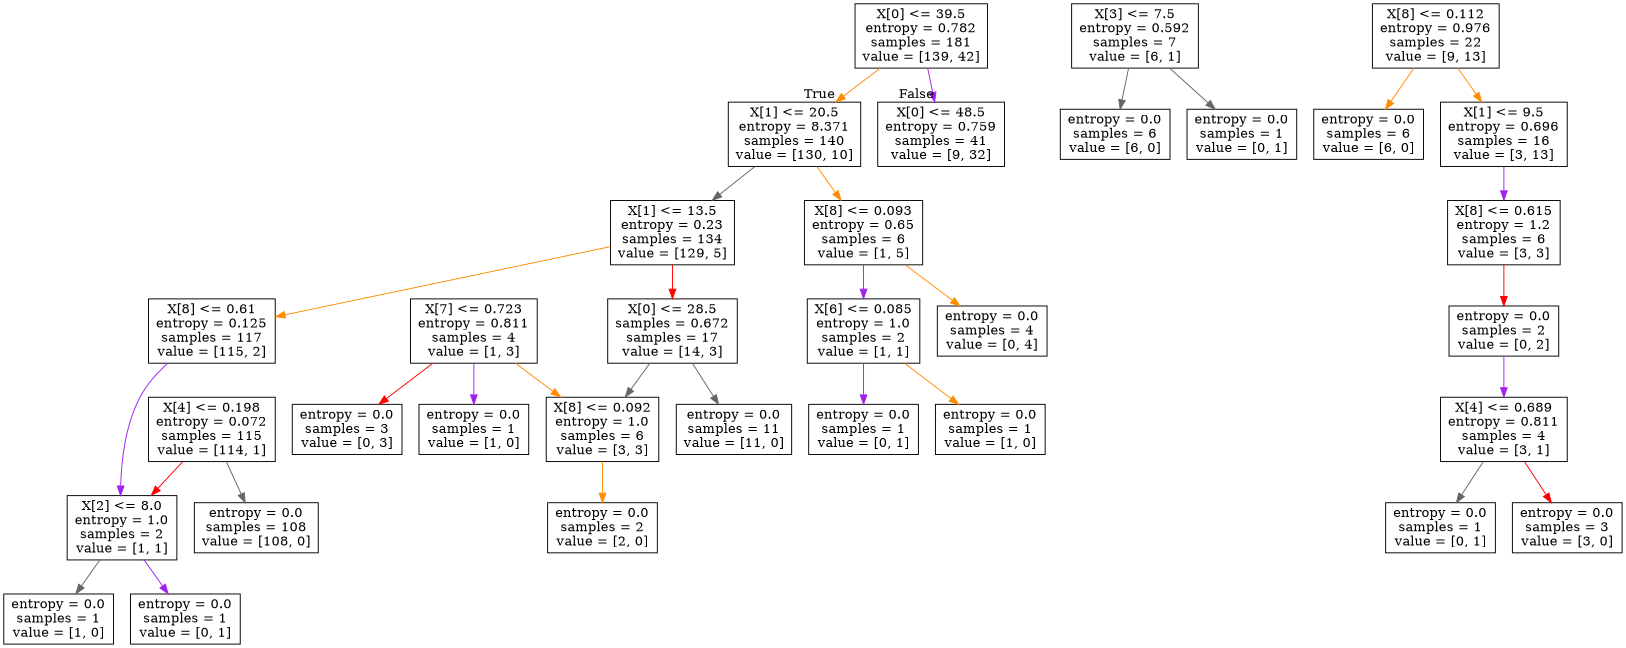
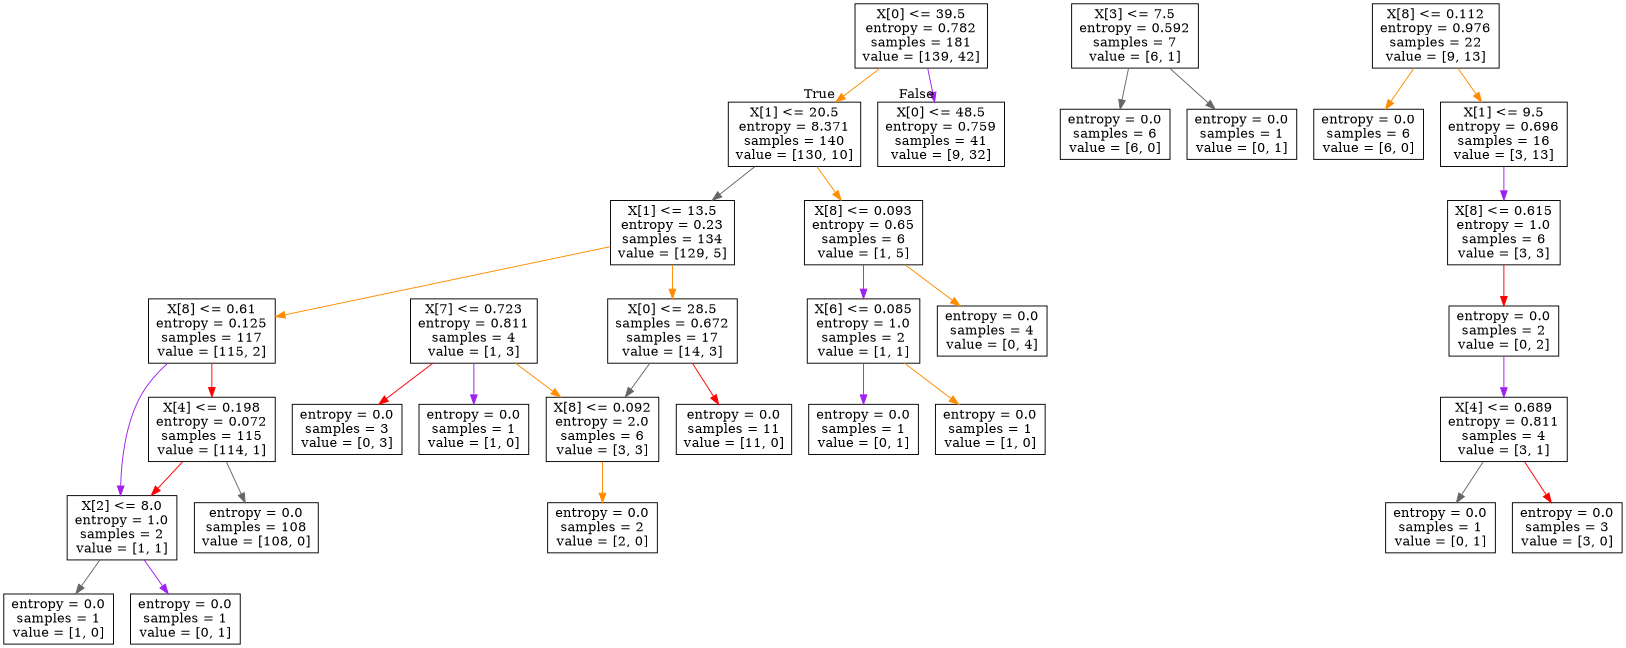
node "X[8] <= 0.615 entropy = 1.2 samples = 6 value = [3, 3]": label "X[8] <= 0.615 entropy = 1.2 samples = 6 value = [3, 3]" -> "X[8] <= 0.615 entropy = 1.0 samples = 6 value = [3, 3]"
edge "X[1] <= 13.5 entropy = 0.23 samples = 134 value = [129, 5]" -> "X[0] <= 28.5 samples = 0.672 samples = 17 value = [14, 3]": color red -> darkorange
edge "X[8] <= 0.61 entropy = 0.125 samples = 117 value = [115, 2]" -> "X[4] <= 0.198 entropy = 0.072 samples = 115 value = [114, 1]": added
edge "X[0] <= 28.5 samples = 0.672 samples = 17 value = [14, 3]" -> "entropy = 0.0 samples = 11 value = [11, 0]": color gray40 -> red
node "X[8] <= 0.092 entropy = 1.0 samples = 6 value = [3, 3]": label "X[8] <= 0.092 entropy = 1.0 samples = 6 value = [3, 3]" -> "X[8] <= 0.092 entropy = 2.0 samples = 6 value = [3, 3]"
